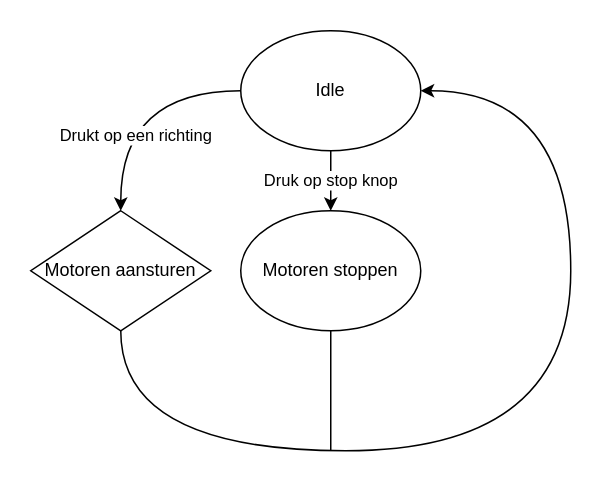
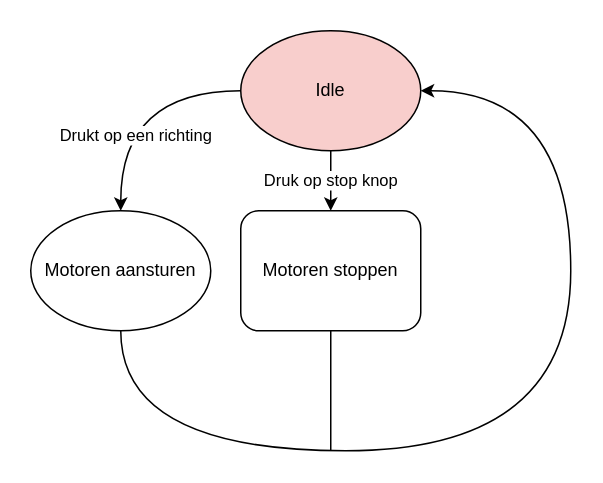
node "Idle": fillcolor #ffffff -> #f8cecc
node "Motoren aansturen": shape diamond -> ellipse
node "Motoren stoppen": shape ellipse -> rounded rectangle
